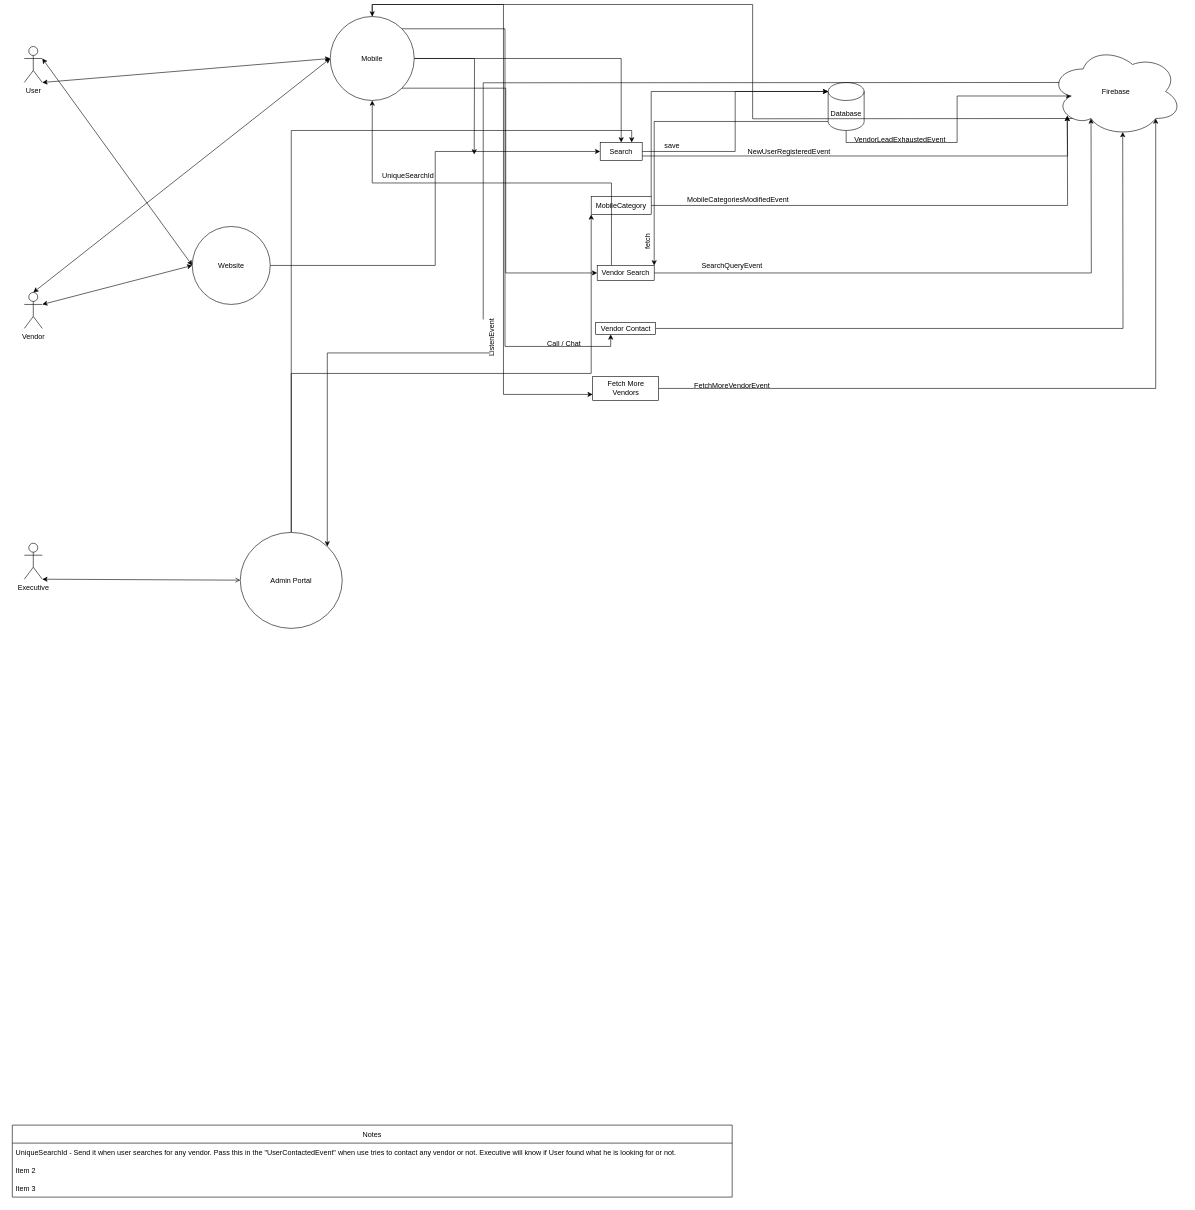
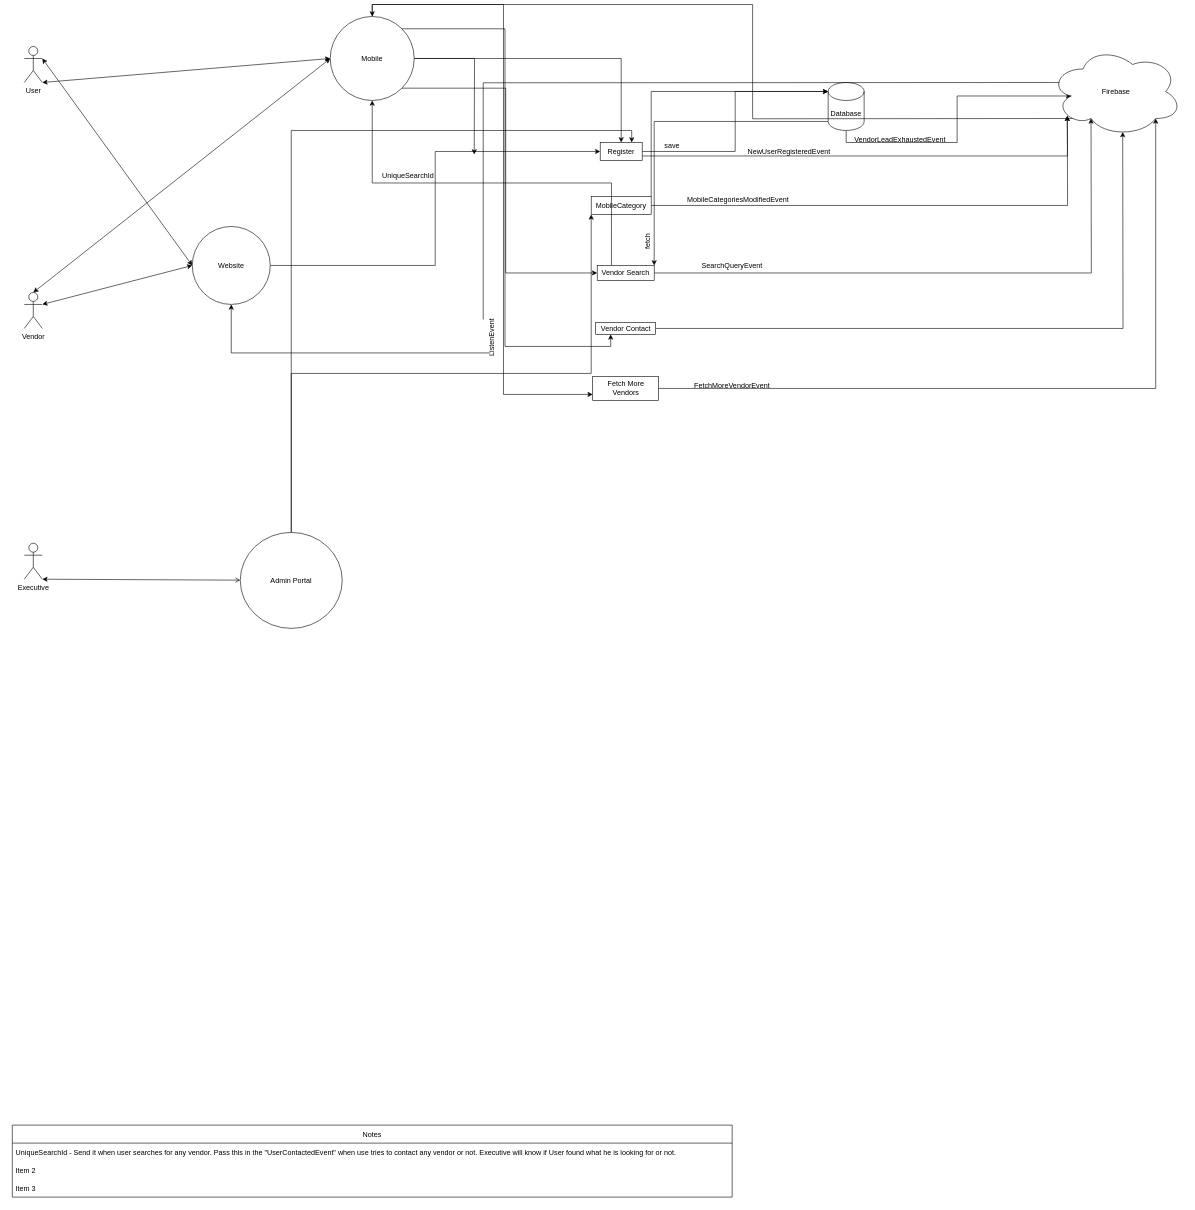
node "Search": label "Search" -> "Register"
node "Call / Chat": removed
edge "ListenEvent" -> "Admin Portal": now "ListenEvent" -> "Website"
